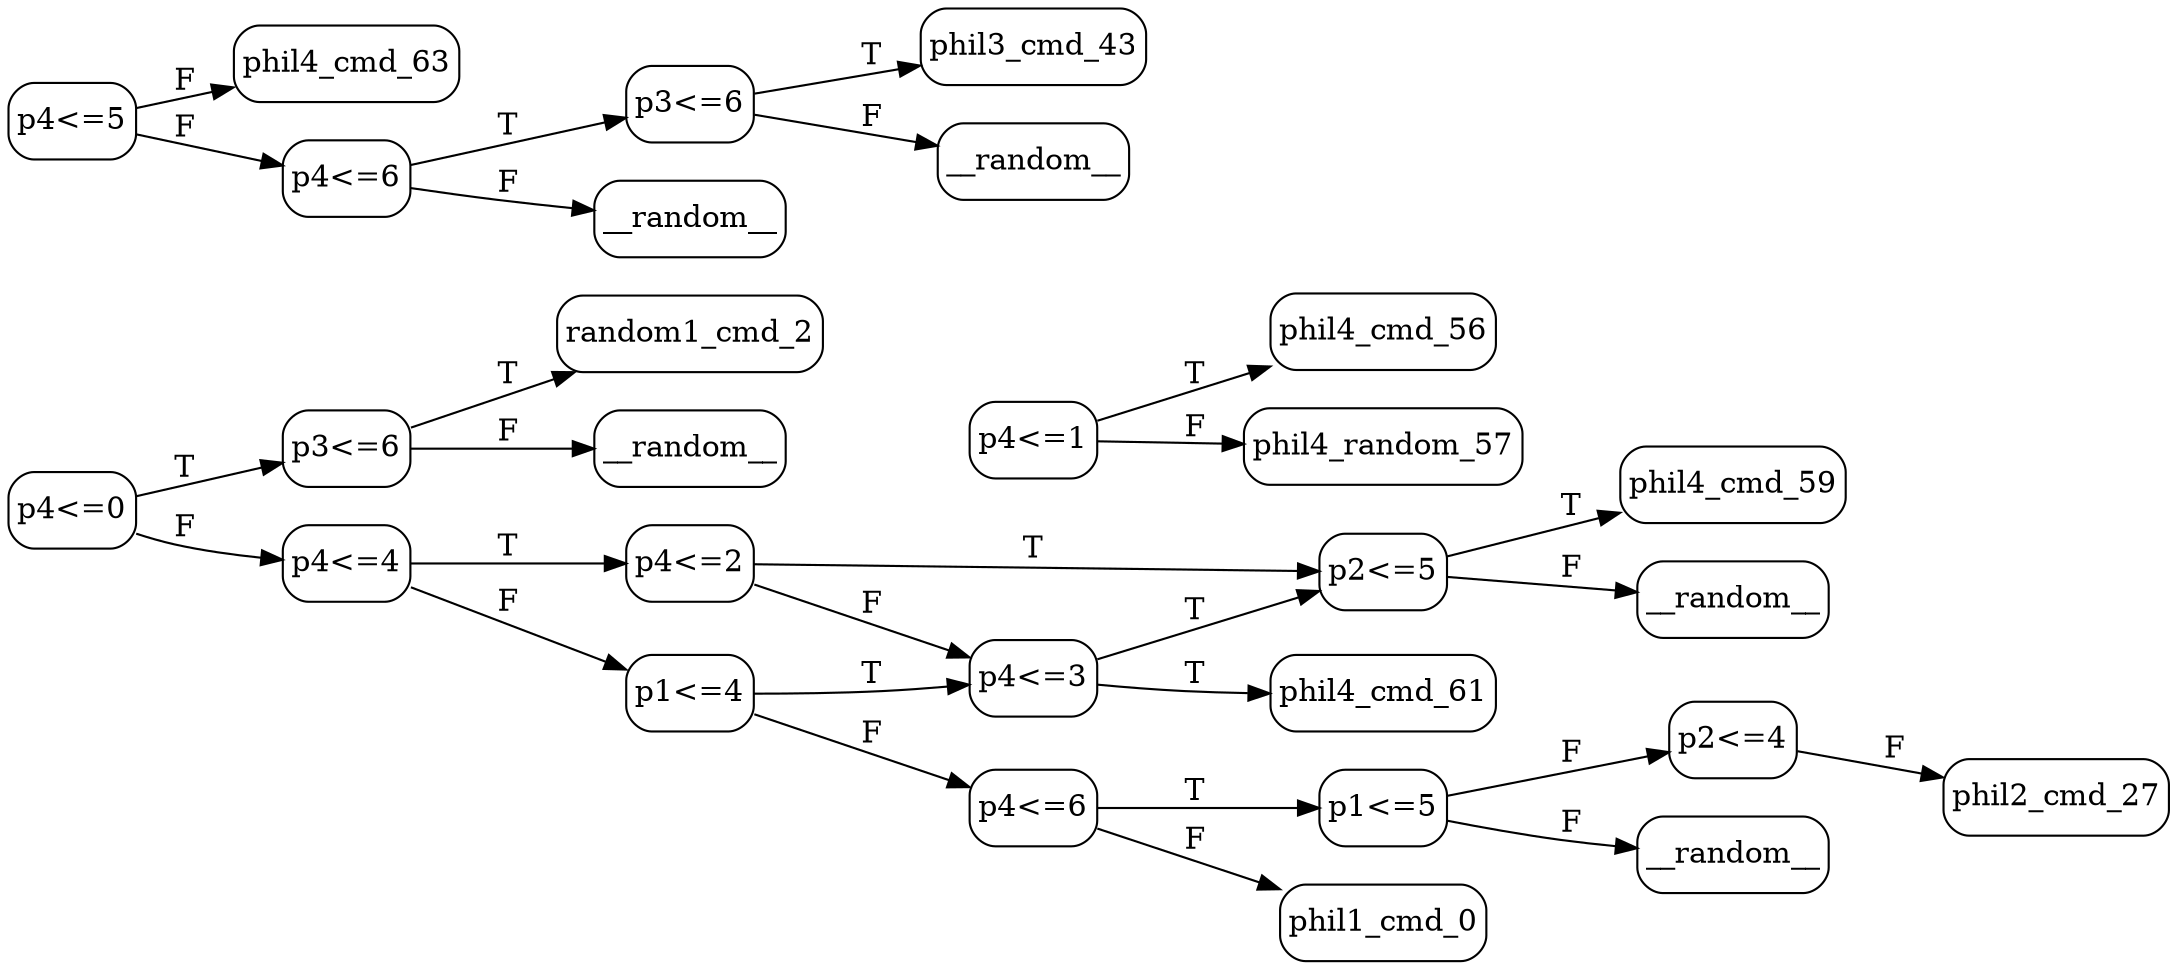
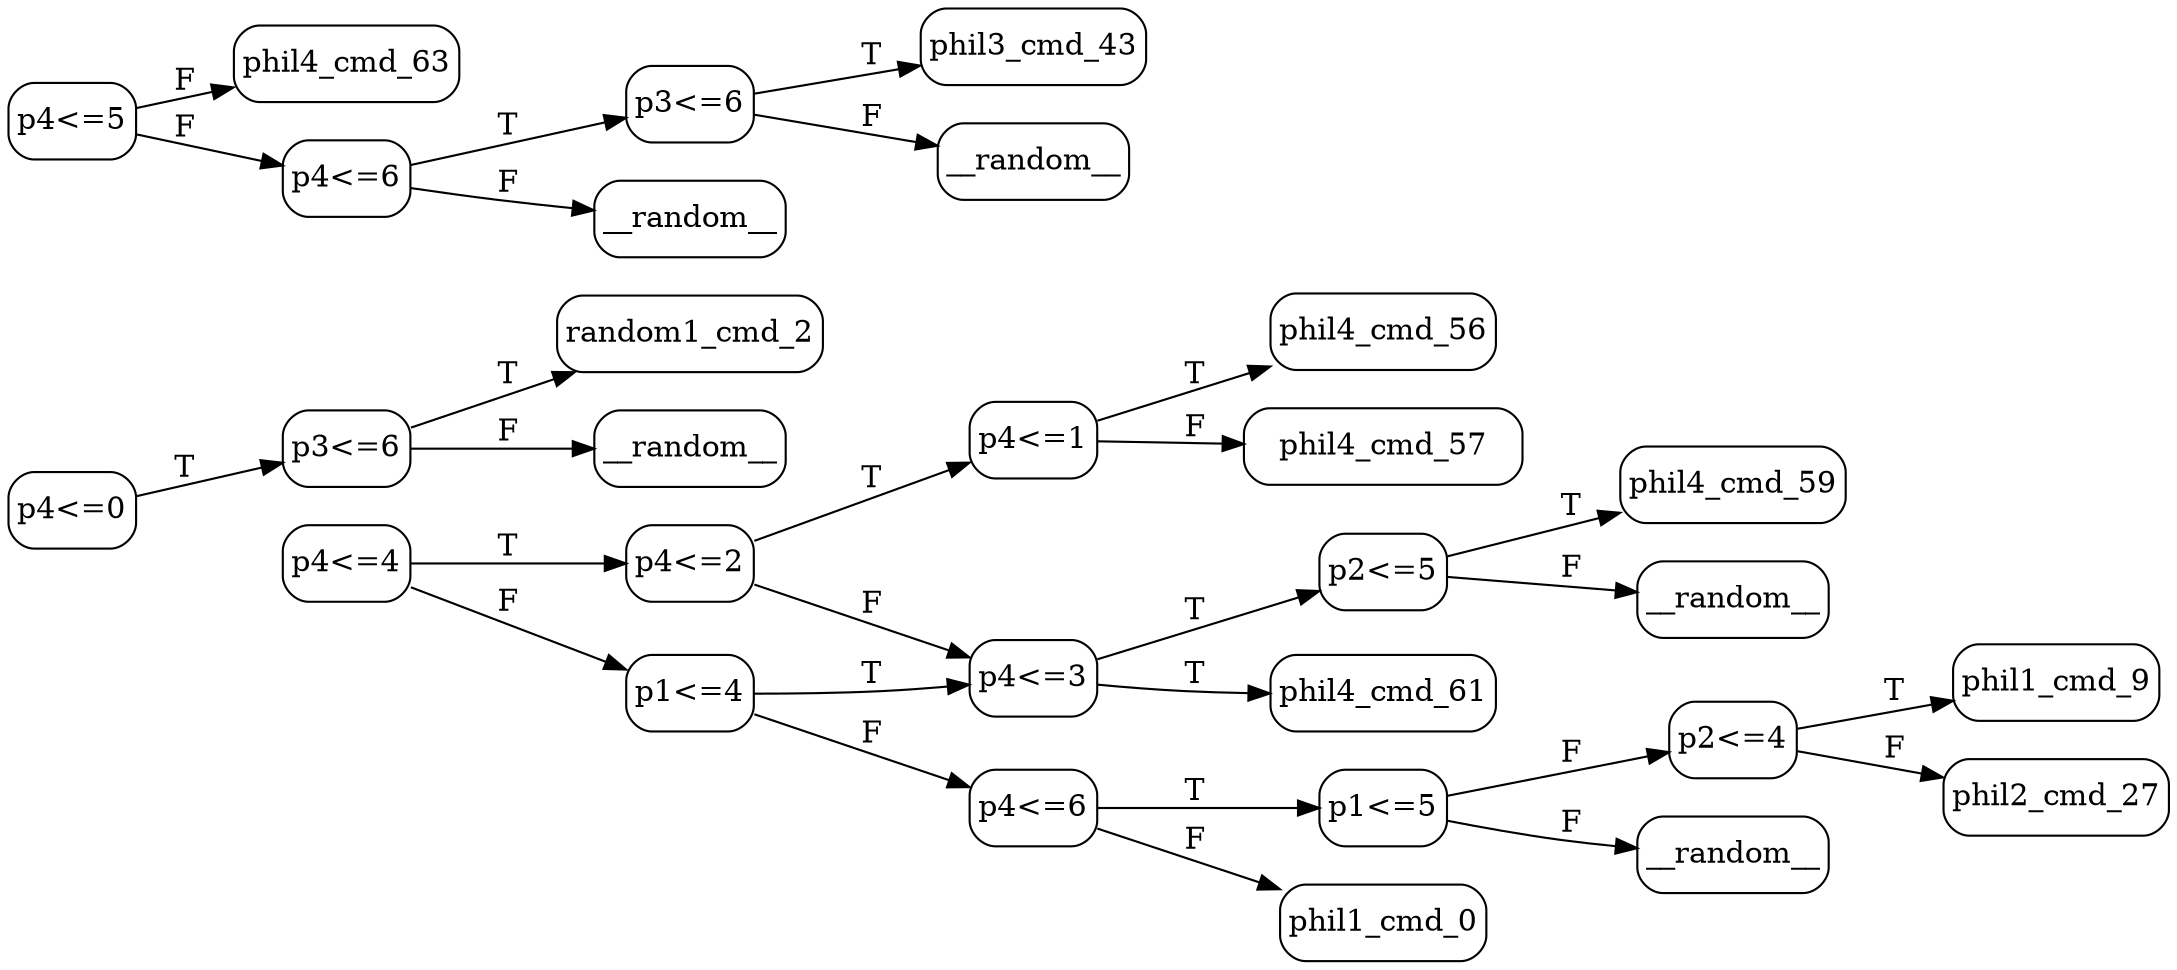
node "phil4_random_57": label "phil4_random_57" -> "phil4_cmd_57"
edge "p4<=0" -> "p4<=4": removed, label "F"
edge "p4<=2" -> "p2<=5": now "p4<=2" -> "p4<=1"
node "phil1_cmd_9": added
